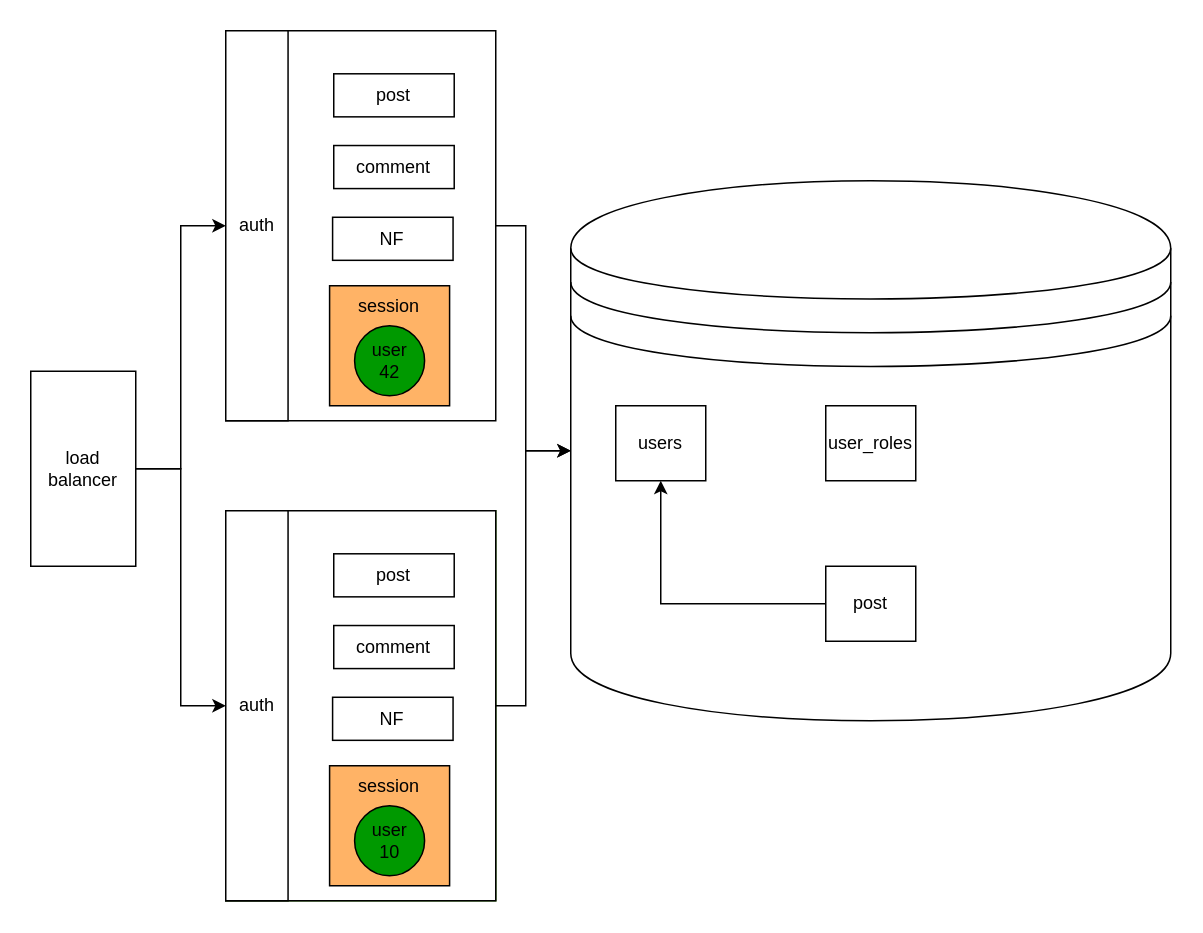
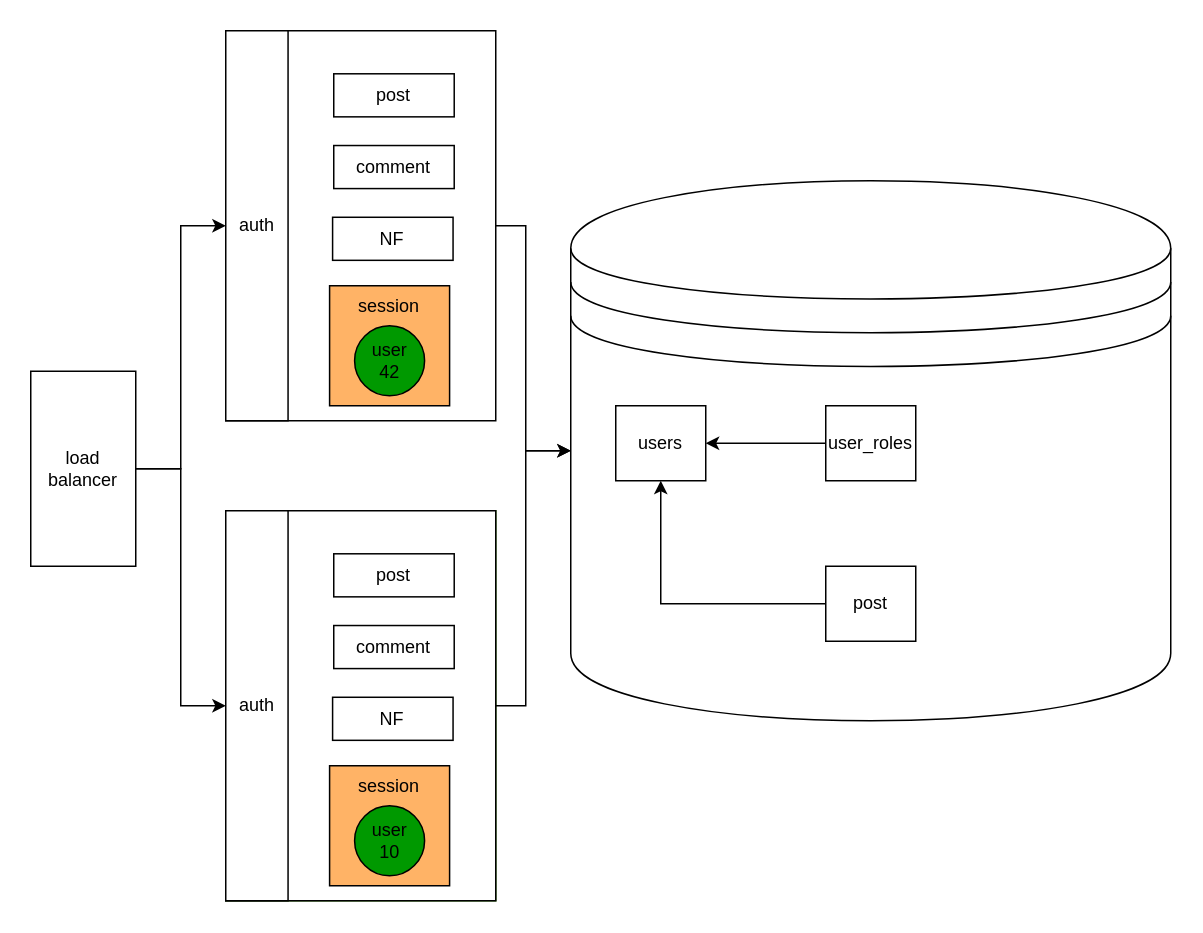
edge "user_roles" -> "users": added
